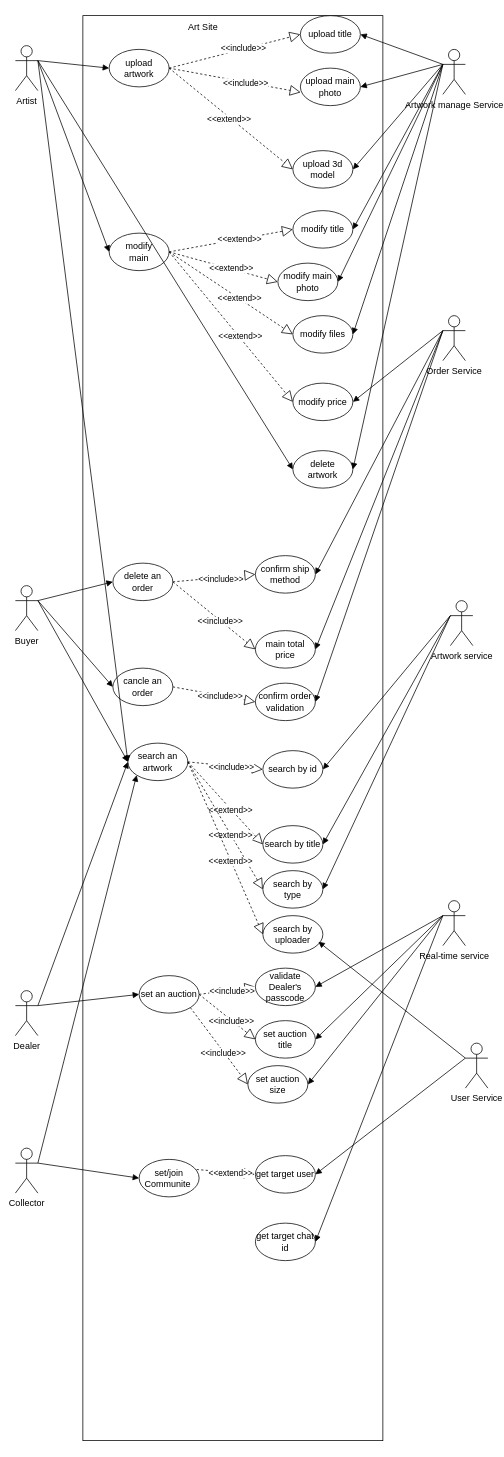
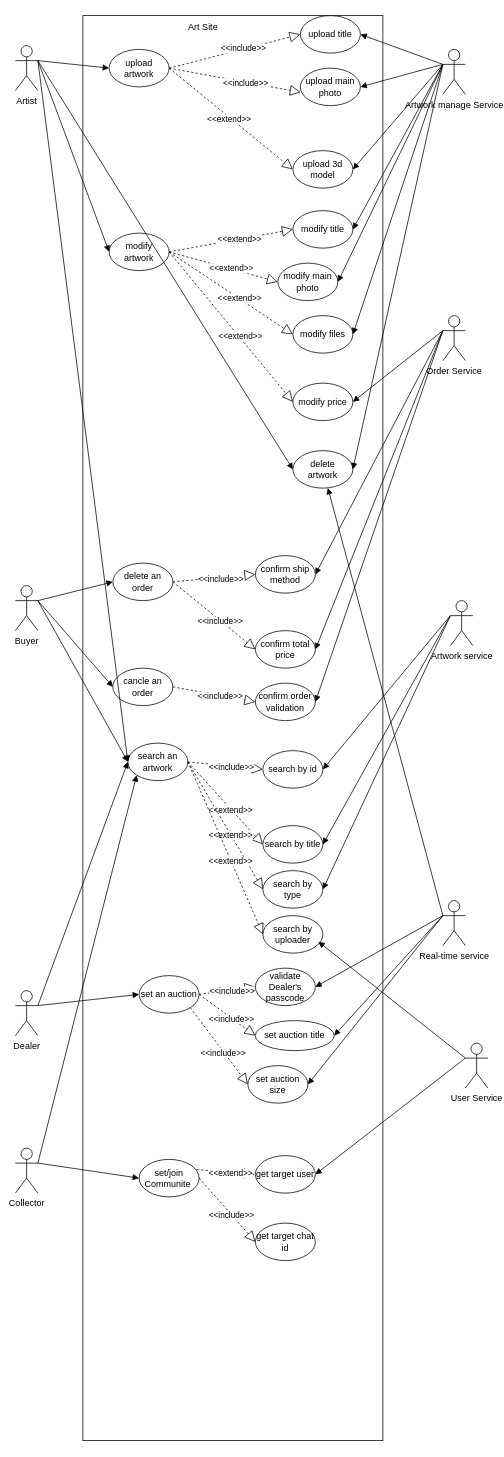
node "modify main": label "modify main" -> "modify artwork"
node "main total price": label "main total price" -> "confirm total price"
edge "Real-time service" -> "get target chat id": now "Real-time service" -> "delete artwork"
node "set auction title": size 60x38 -> 79x30
edge "set/join Communite" -> "get target chat id": added, label "<<include>>"
